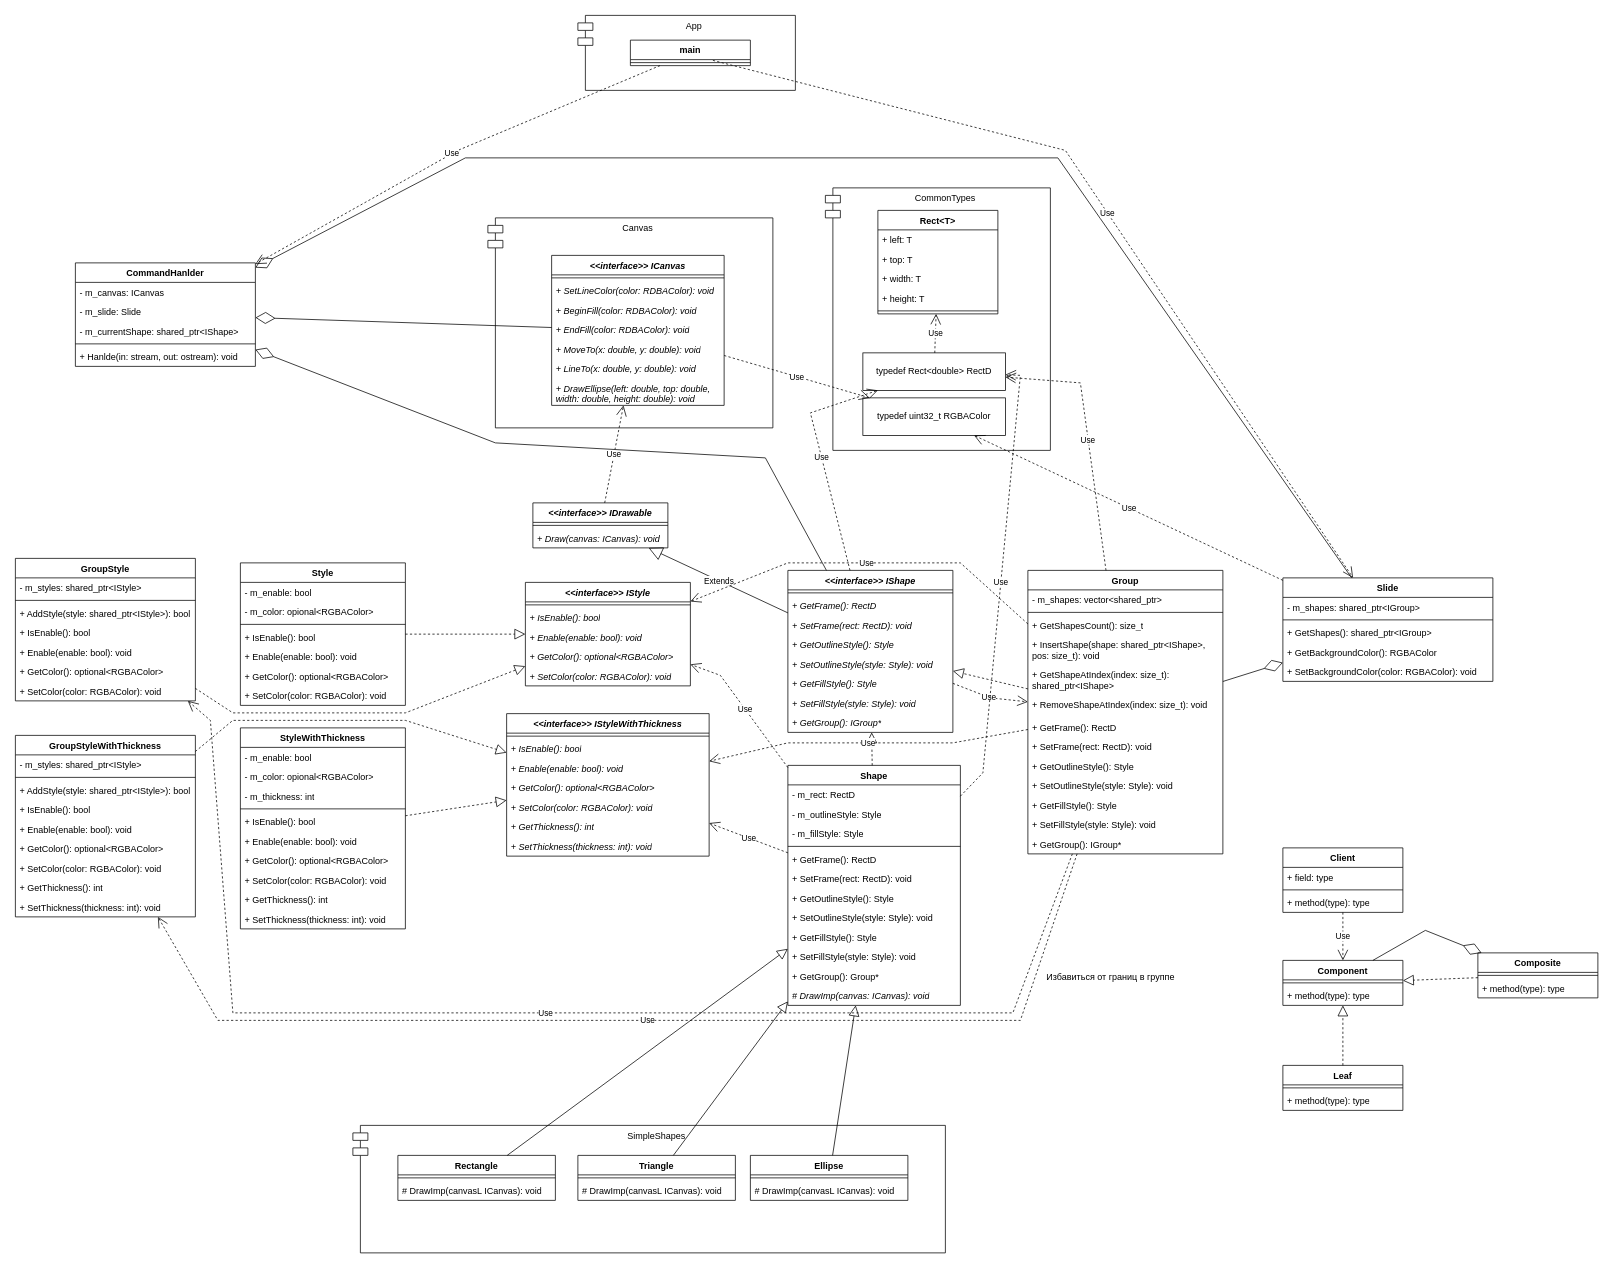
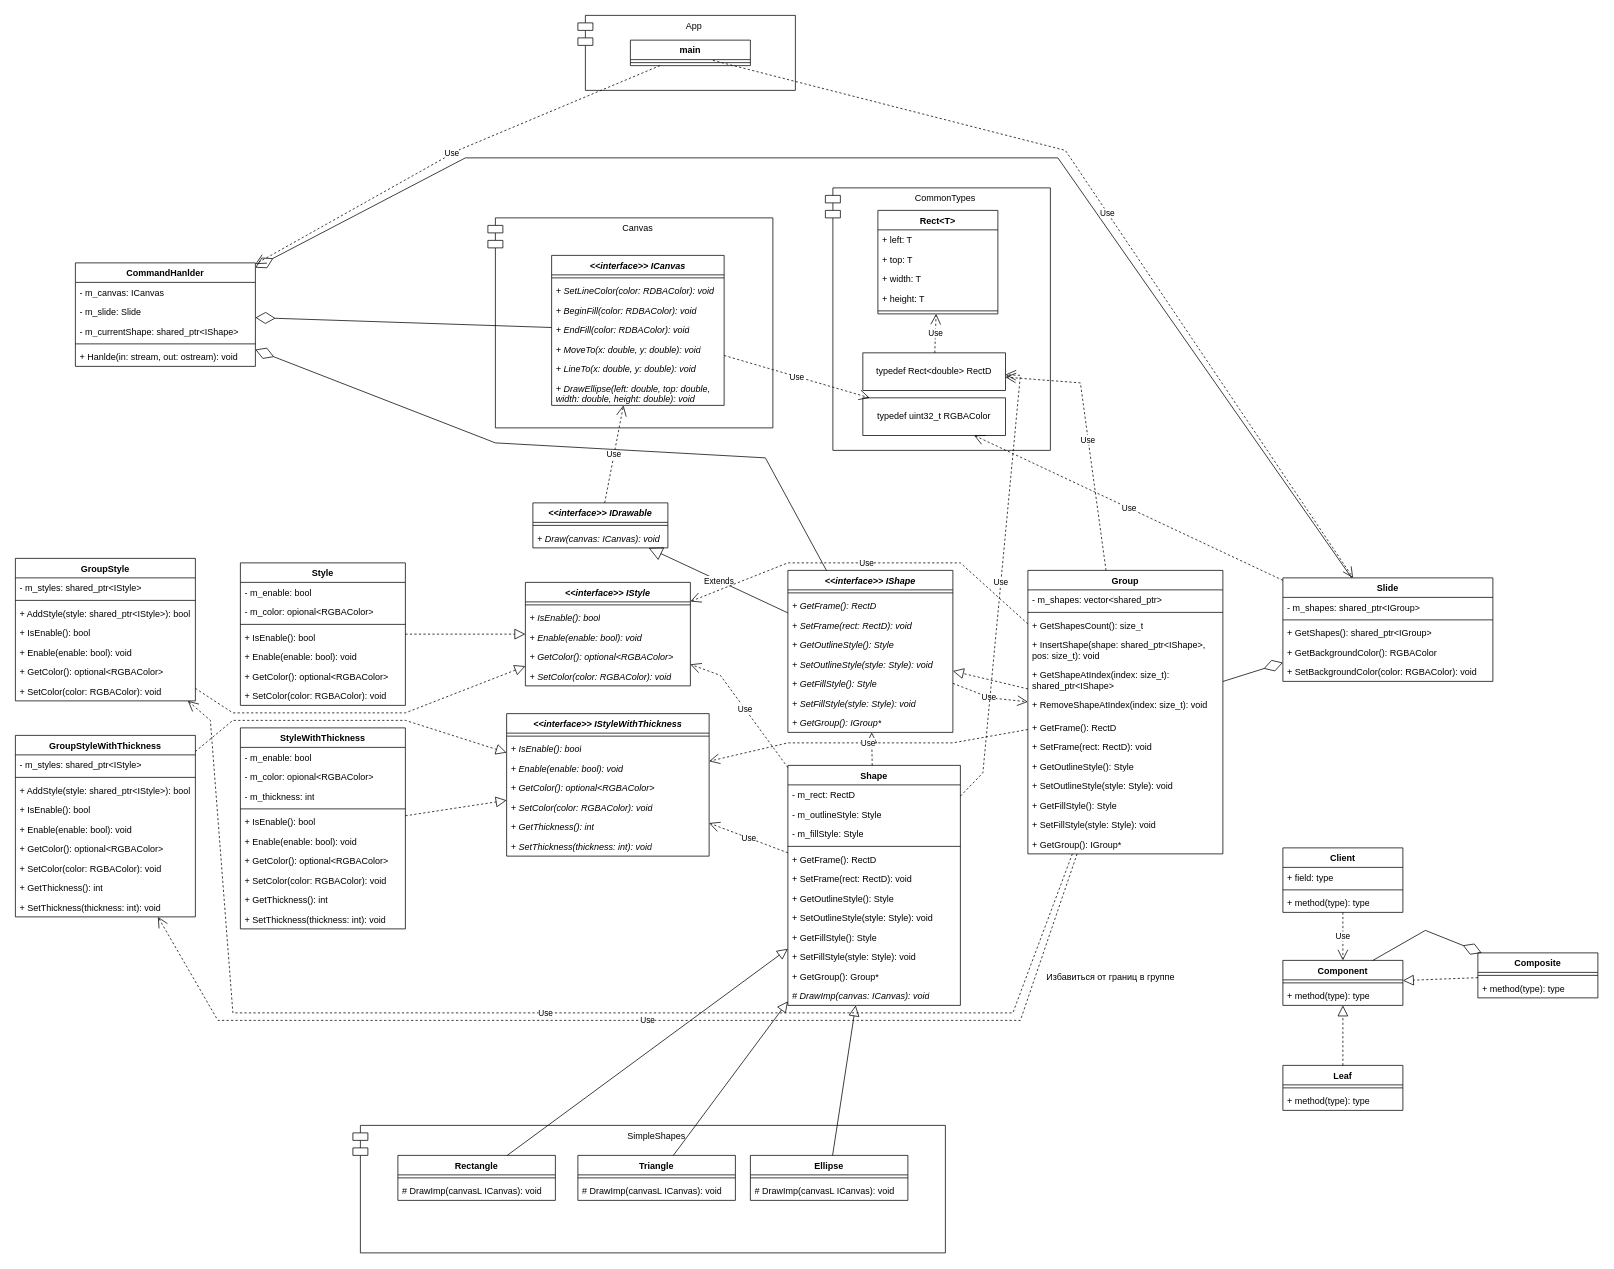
edge "<<interface>> IShape" -> "typedef Rect<double> RectD": removed, label "Use"
